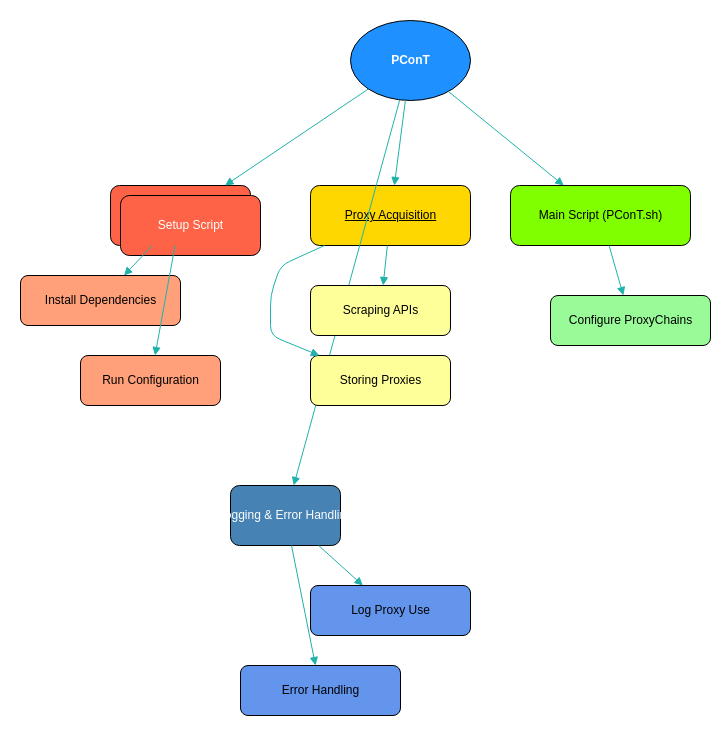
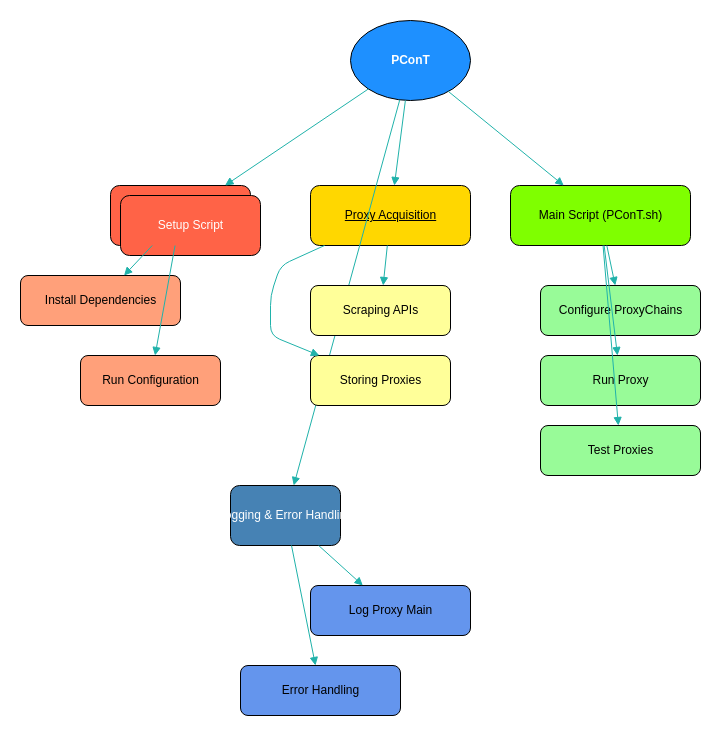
edge "Main Script (PConT.sh)" -> "Run Proxy": added
node "Configure ProxyChains": moved (631, 321) -> (621, 311)
edge "Main Script (PConT.sh)" -> "Test Proxies": added
node "Run Proxy": added
node "Test Proxies": added
node "Log Proxy Use": label "Log Proxy Use" -> "Log Proxy Main"
